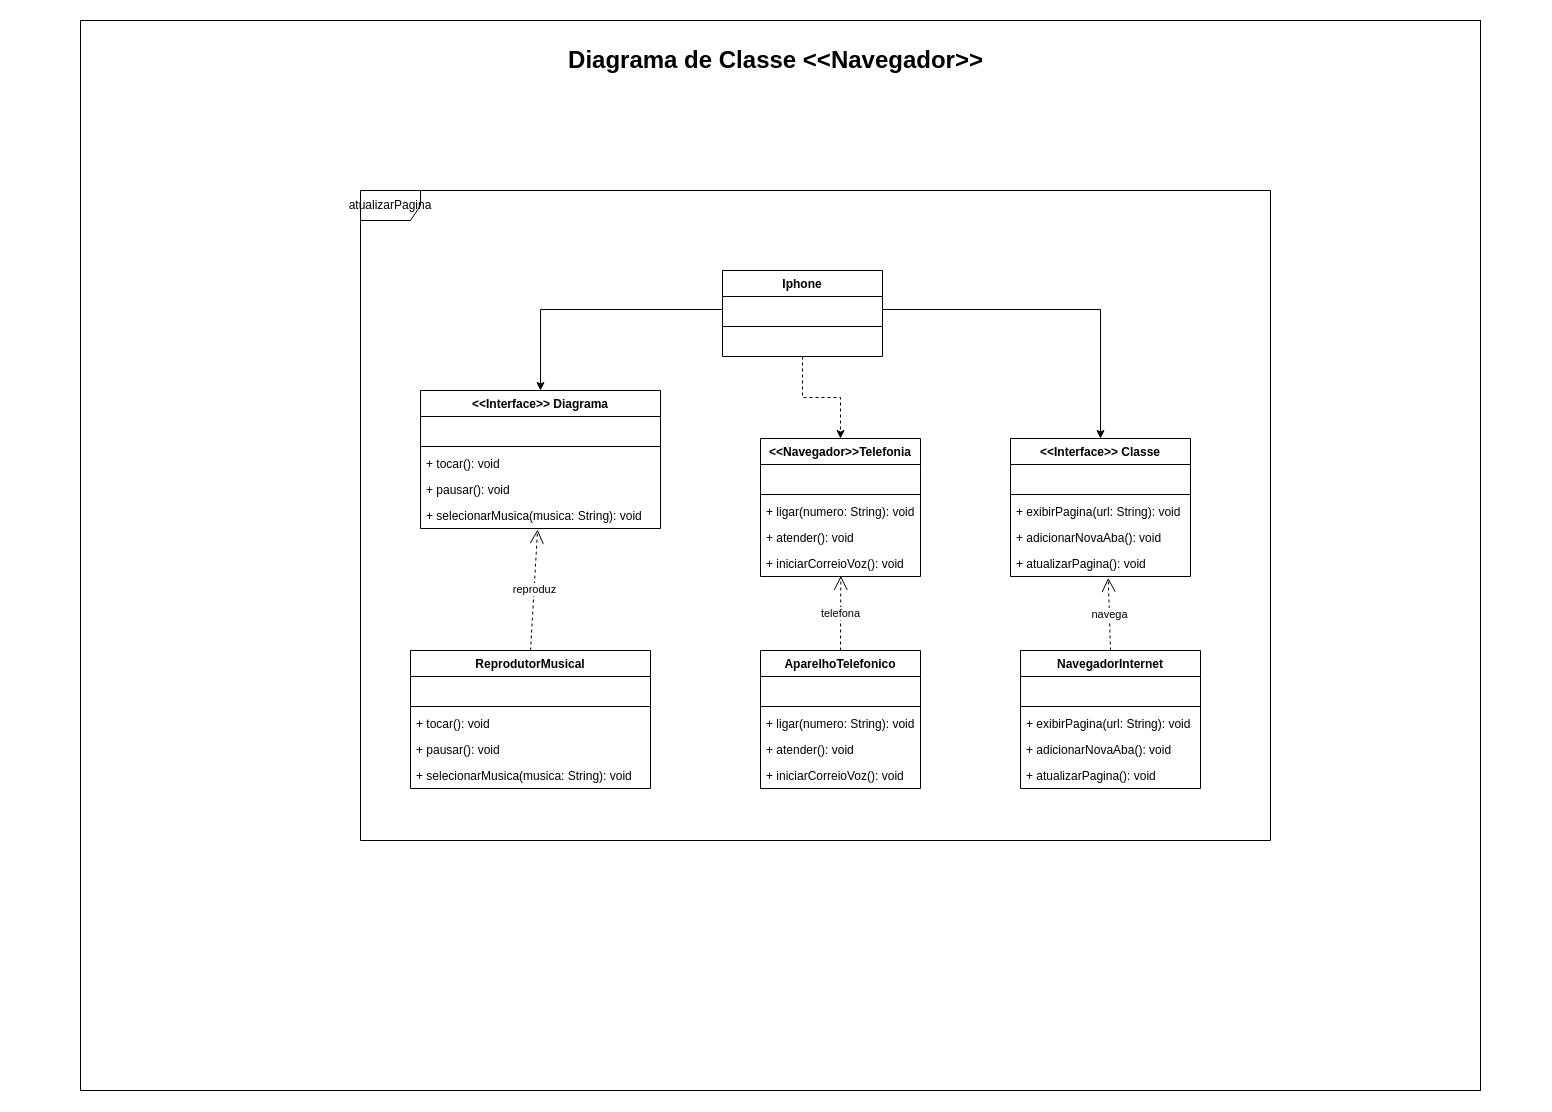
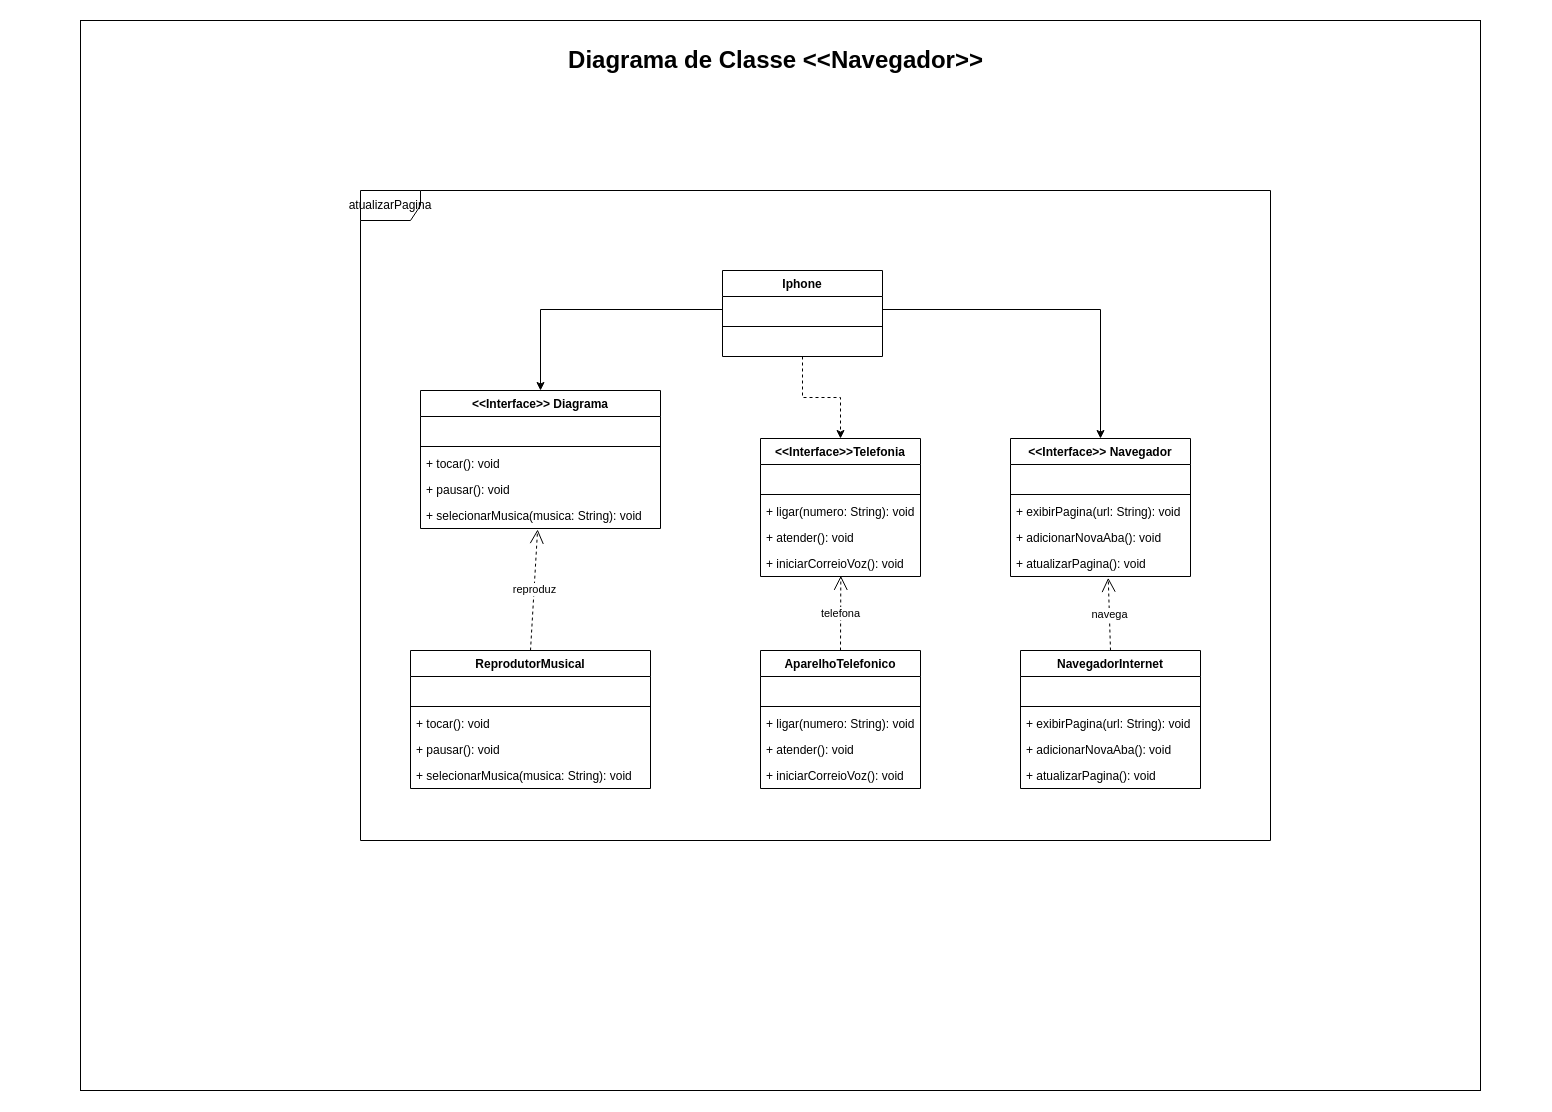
node "<<Navegador>>Telefonia": label "<<Navegador>>Telefonia" -> "<<Interface>>Telefonia"
node "<<Interface>> Classe": label "<<Interface>> Classe" -> "<<Interface>> Navegador"
